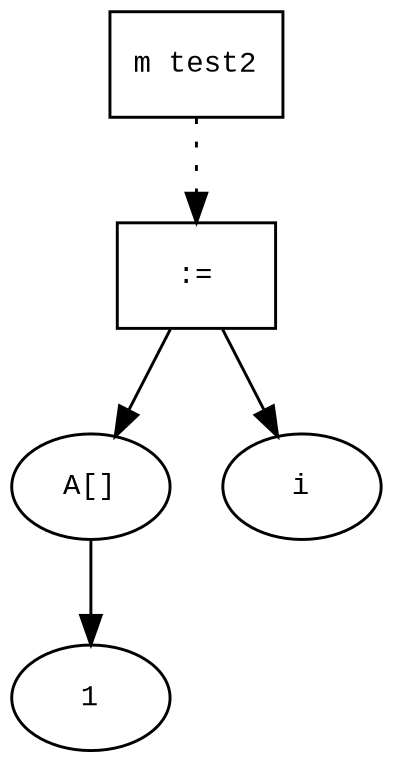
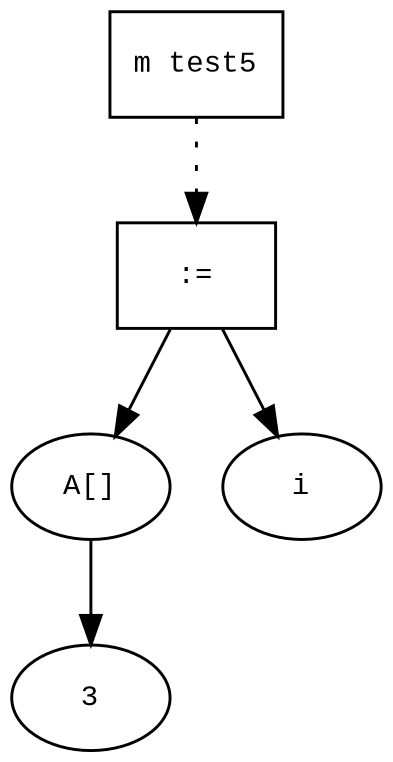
node "m test2": label "m test2" -> "m test5"
node "1": label "1" -> "3"
